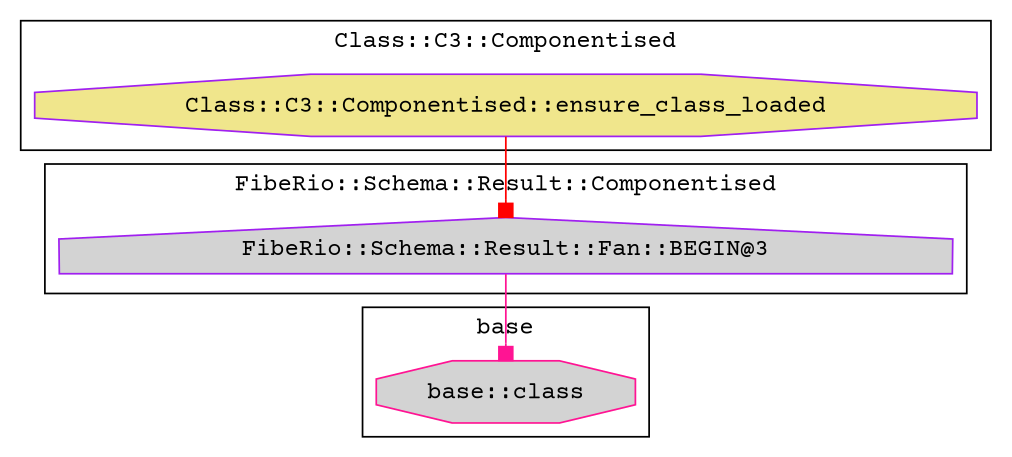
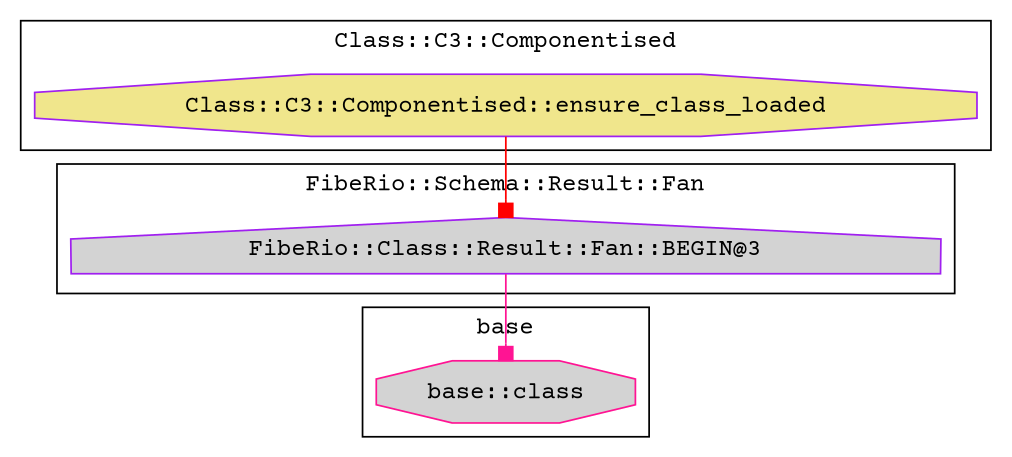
cluster "FibeRio::Schema::Result::Componentised": label "FibeRio::Schema::Result::Componentised" -> "FibeRio::Schema::Result::Fan"
node "FibeRio::Schema::Result::Fan::BEGIN@3": label "FibeRio::Schema::Result::Fan::BEGIN@3" -> "FibeRio::Class::Result::Fan::BEGIN@3"
